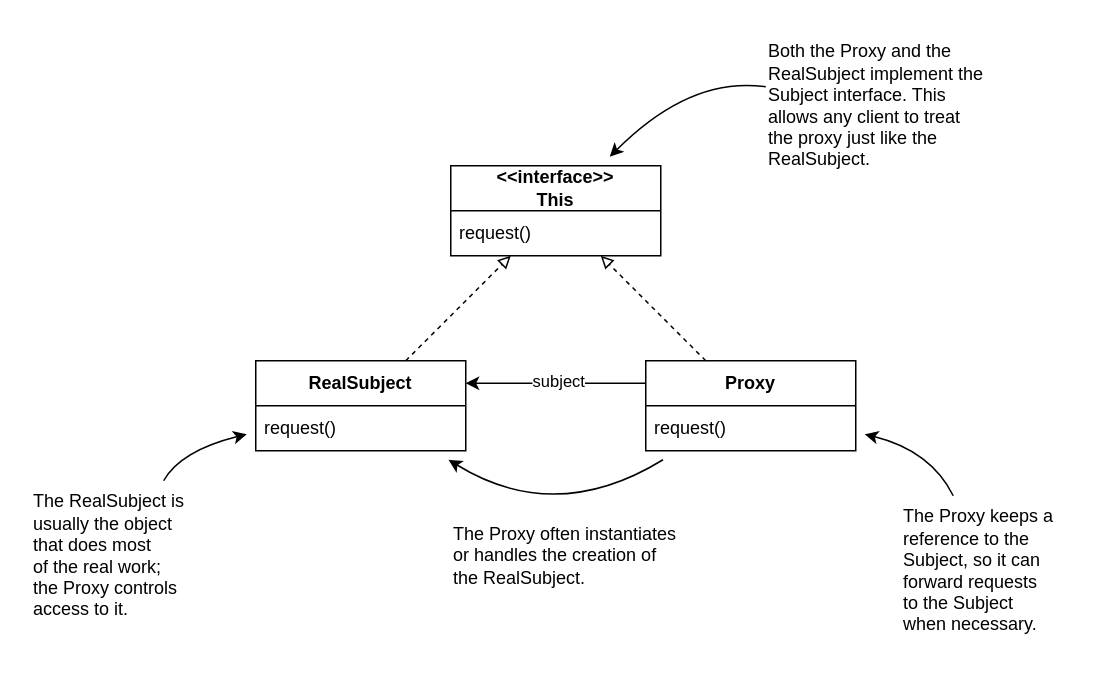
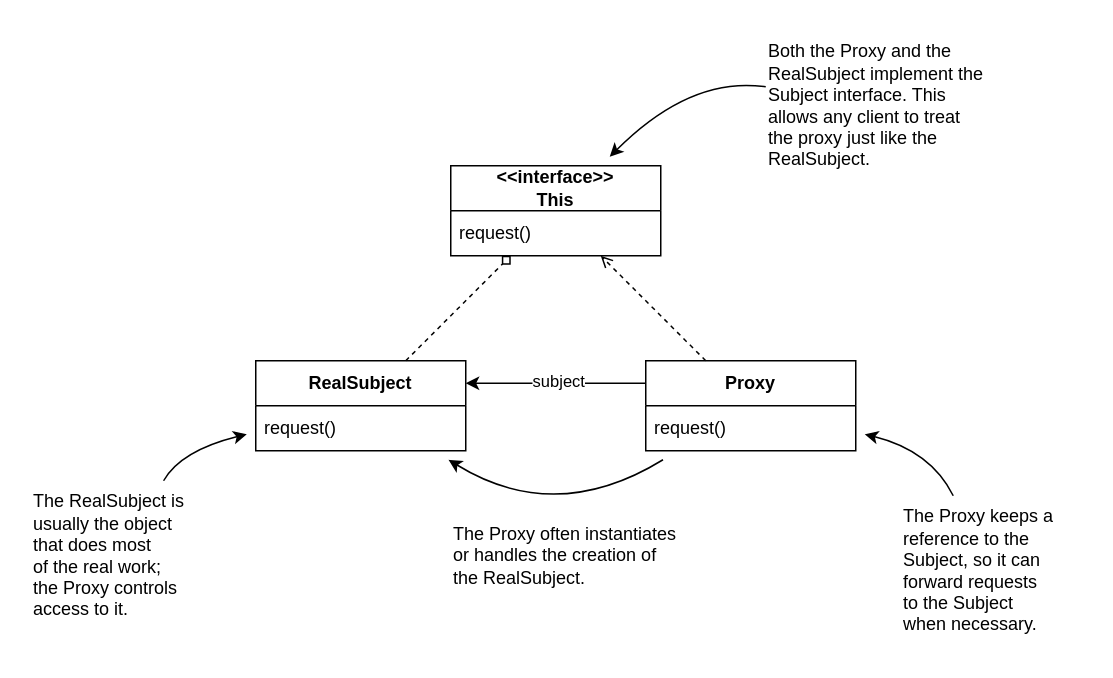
edge "Proxy" -> "<<interface>> This": arrowhead block -> open
edge "RealSubject" -> "<<interface>> This": arrowhead block -> diamond
